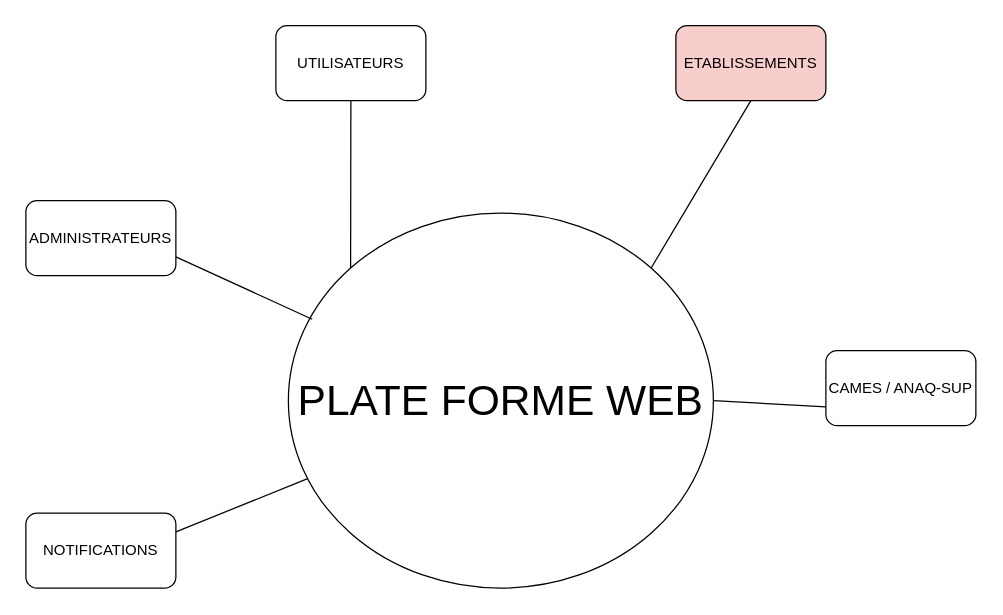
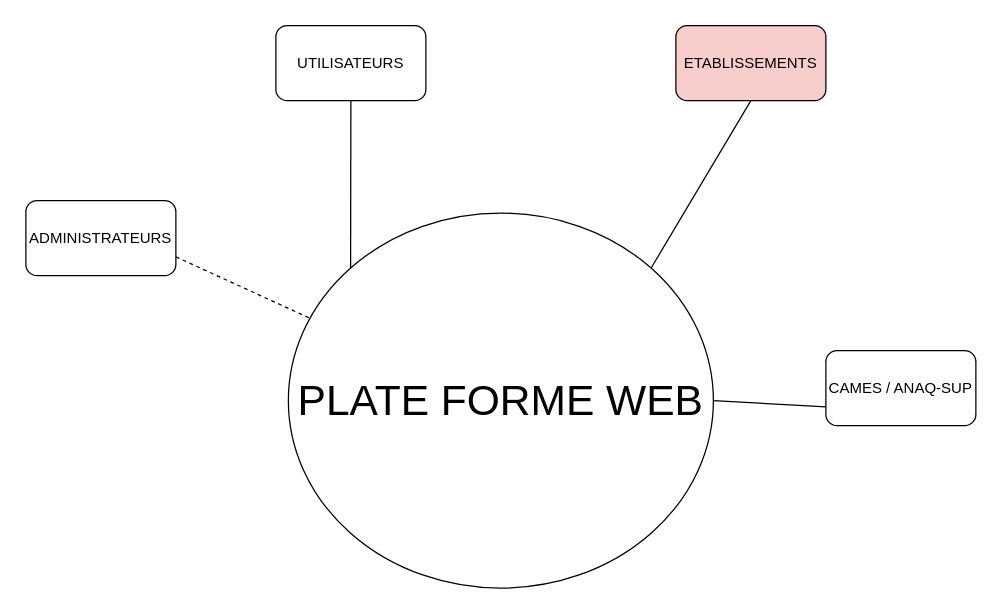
edge "ADMINISTRATEURS" -- "PLATE FORME WEB": style solid -> dashed
edge "PLATE FORME WEB" -- "NOTIFICATIONS": removed
node "NOTIFICATIONS": removed
